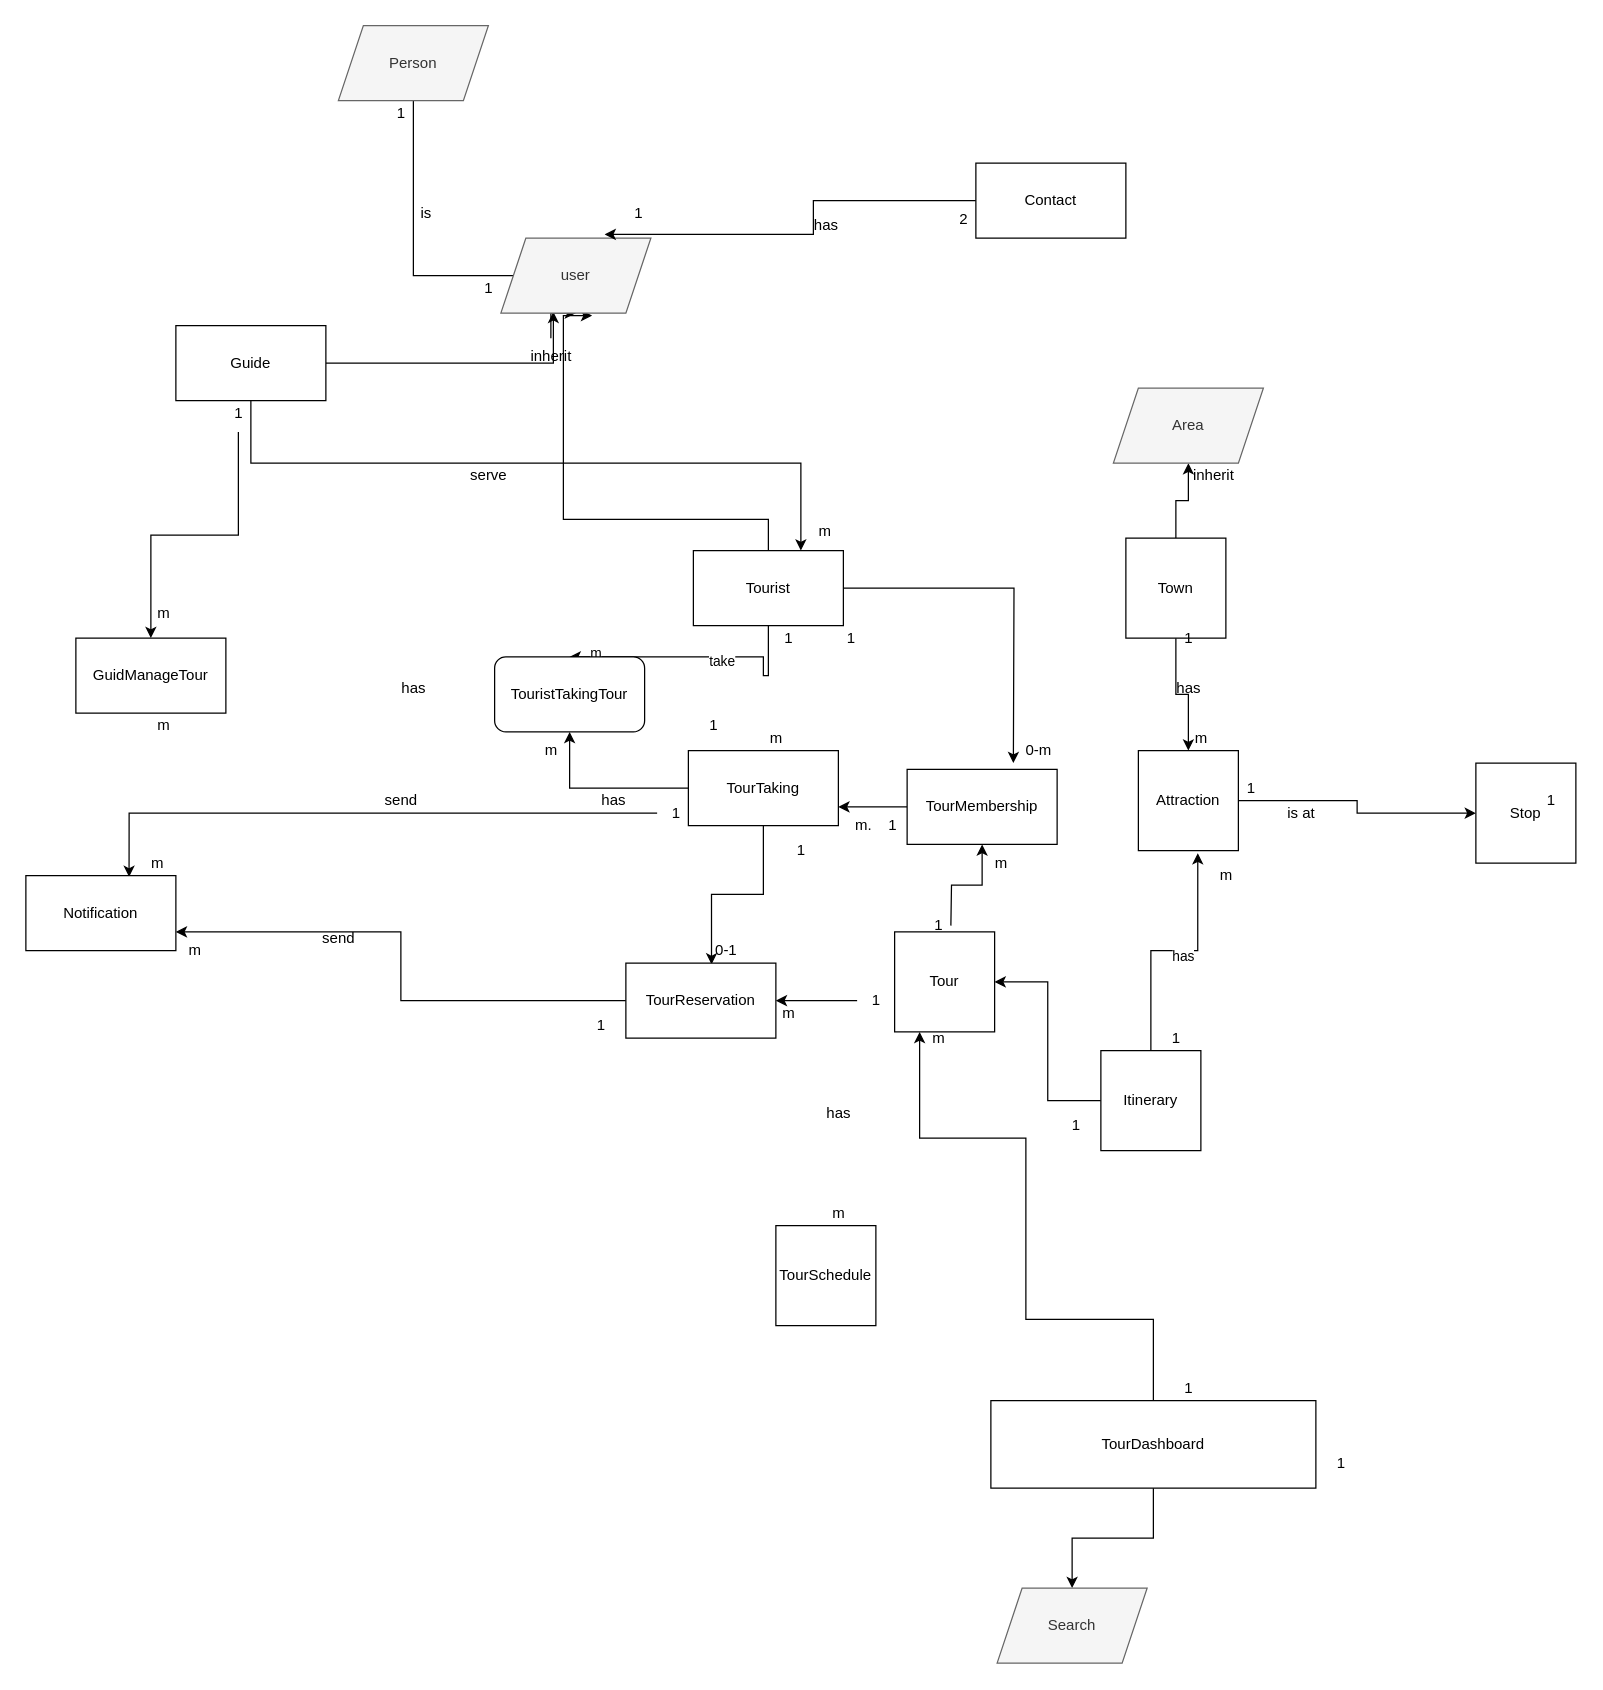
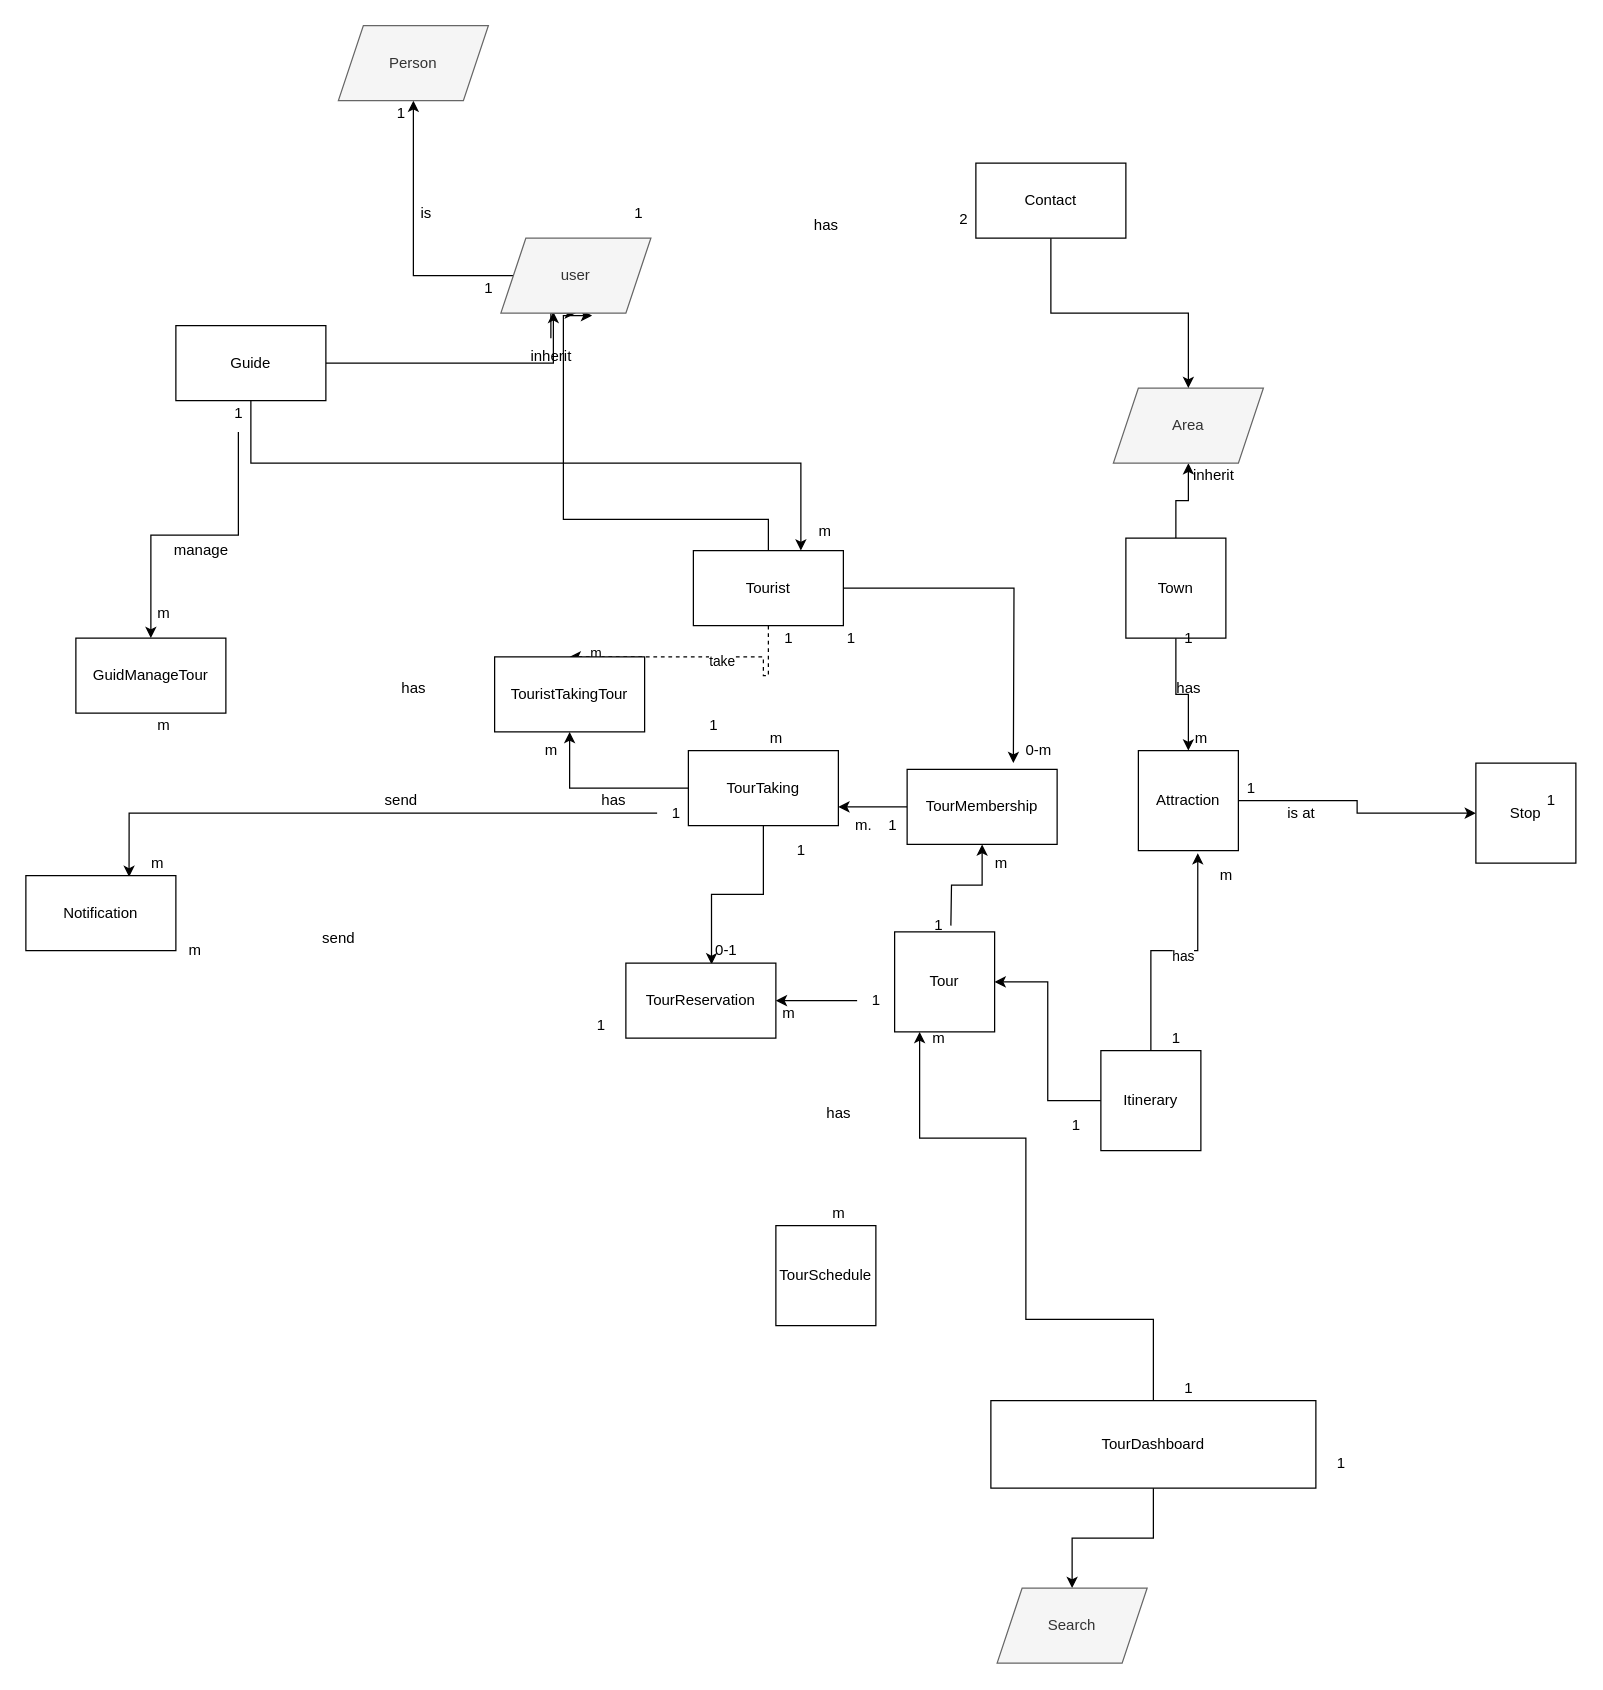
edge "Person" -- "user": arrowhead none -> classic
edge "Contact" -> "user": now "Contact" -> "Area"
node "serve": removed
node "manage": added
edge "Tourist" -> "TouristTakingTour": style solid -> dashed
node "TouristTakingTour": shape rounded rectangle -> rectangle
edge "TourReservation" -> "Notification": removed
